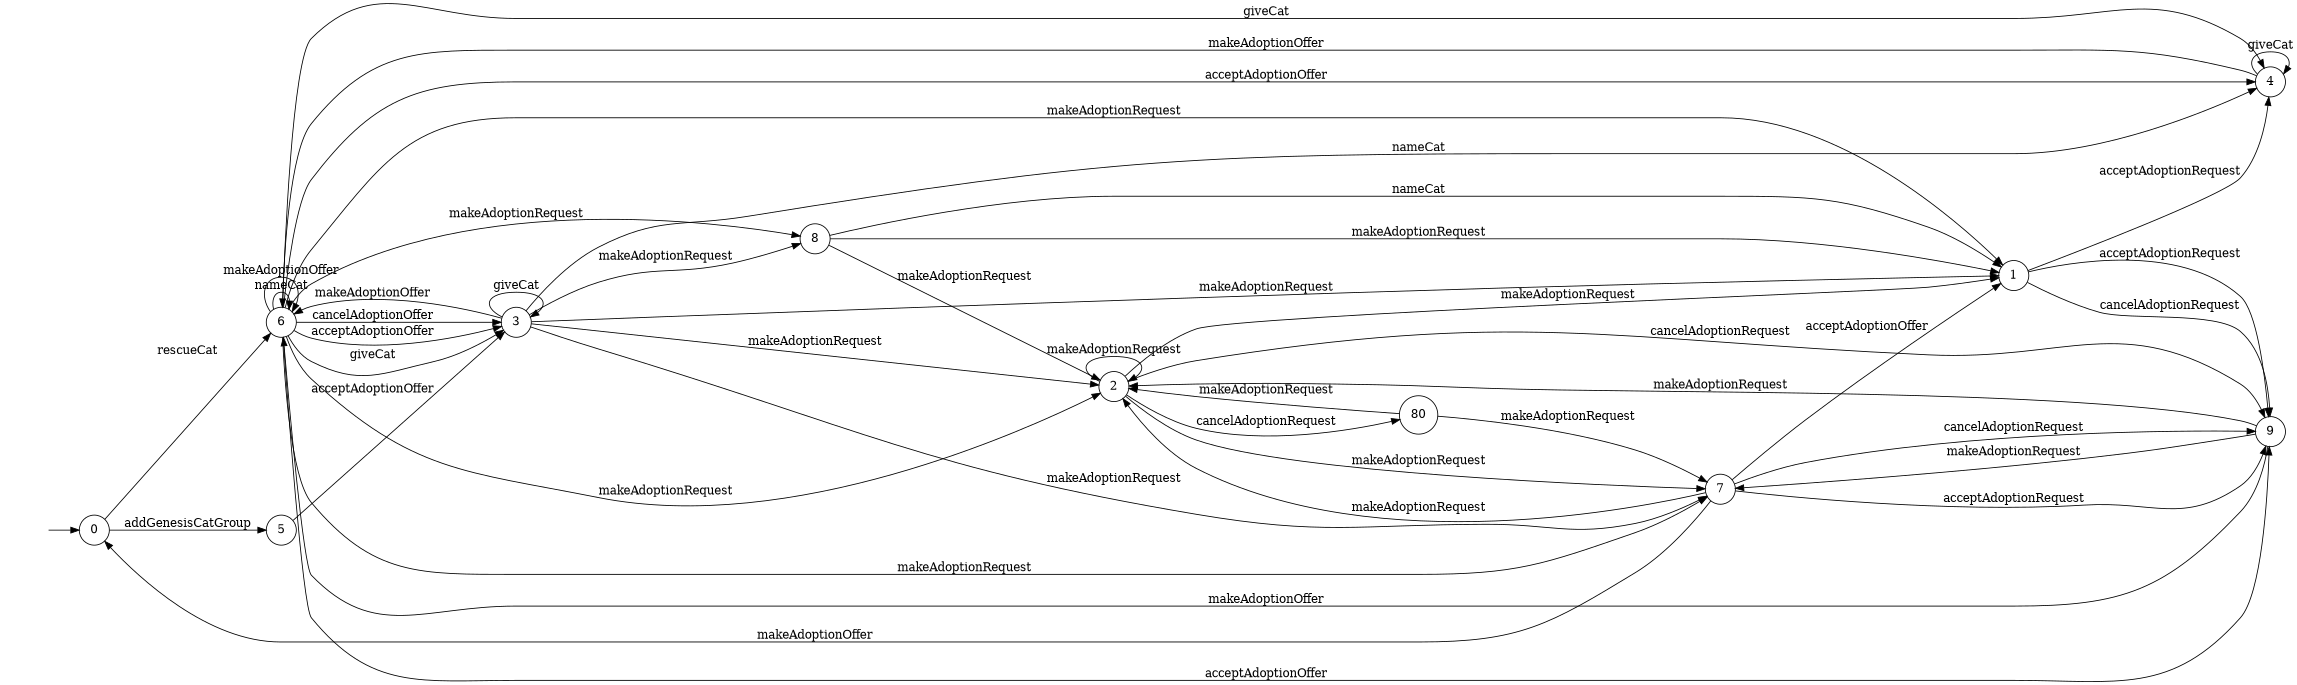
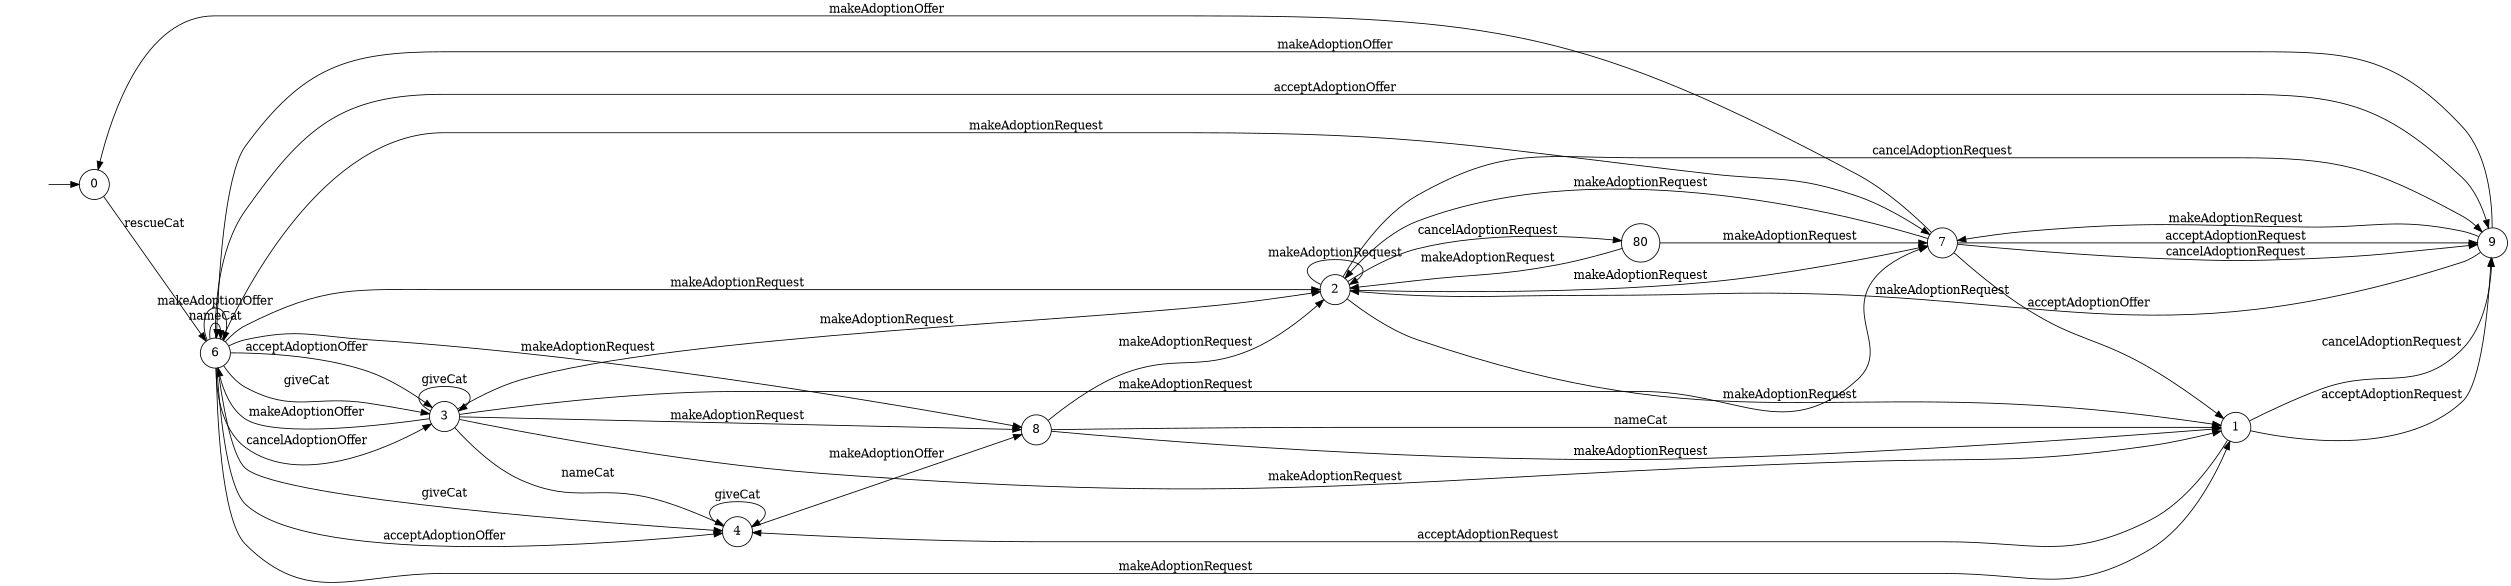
edge "4" -> "6": now "4" -> "8"
node "5": removed
